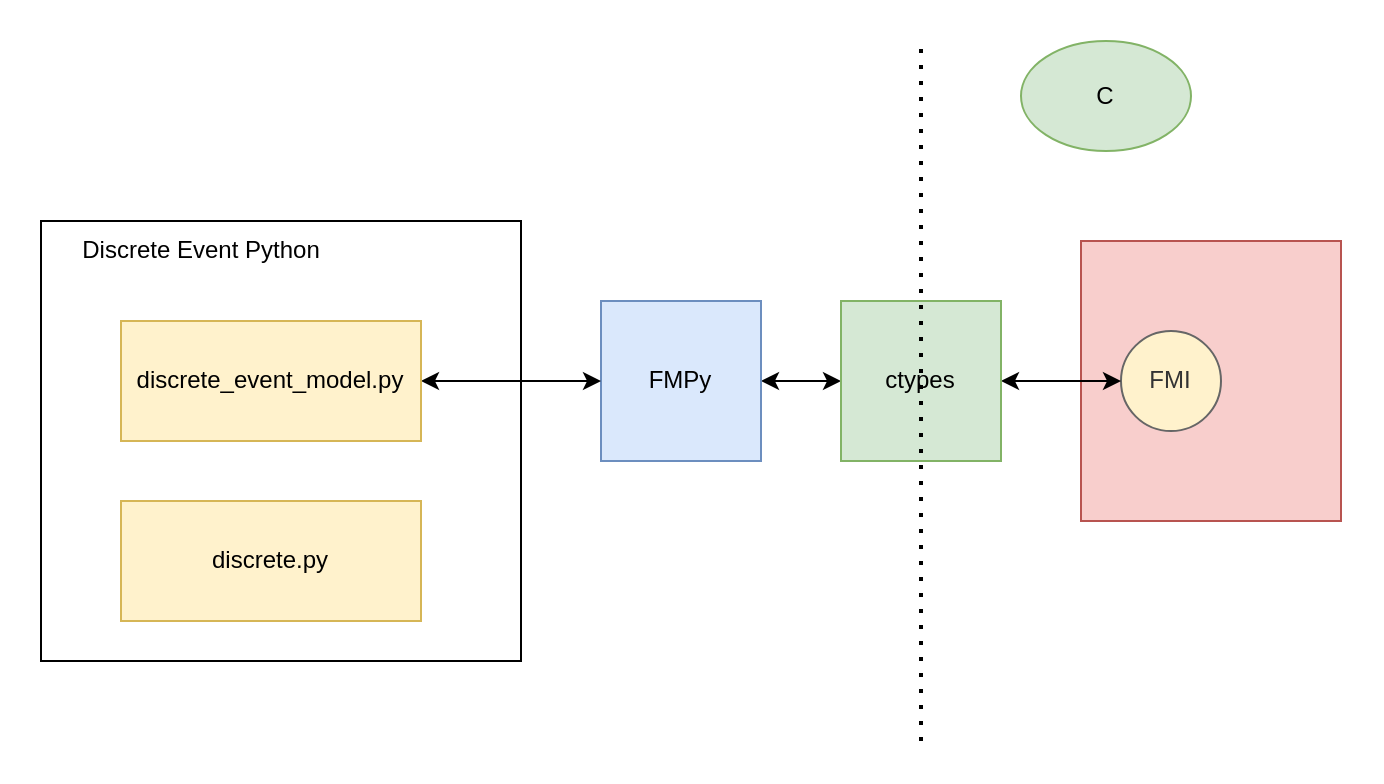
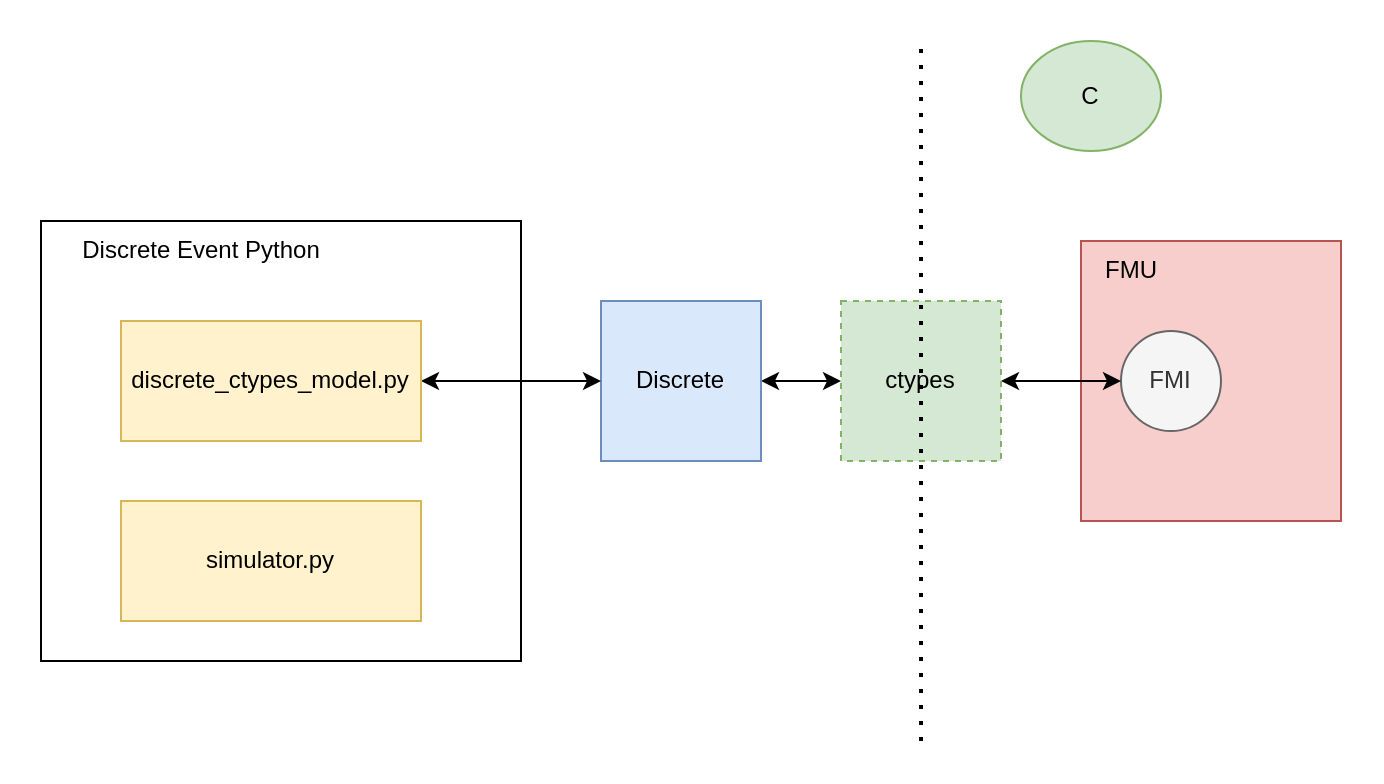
node "C": size 170x110 -> 140x110
node "FMU": added
node "discrete_event_model.py": label "discrete_event_model.py" -> "discrete_ctypes_model.py"
node "FMPy": label "FMPy" -> "Discrete"
node "ctypes": style solid -> dashed
node "FMI": fillcolor #fff2cc -> #f5f5f5
node "discrete.py": label "discrete.py" -> "simulator.py"
